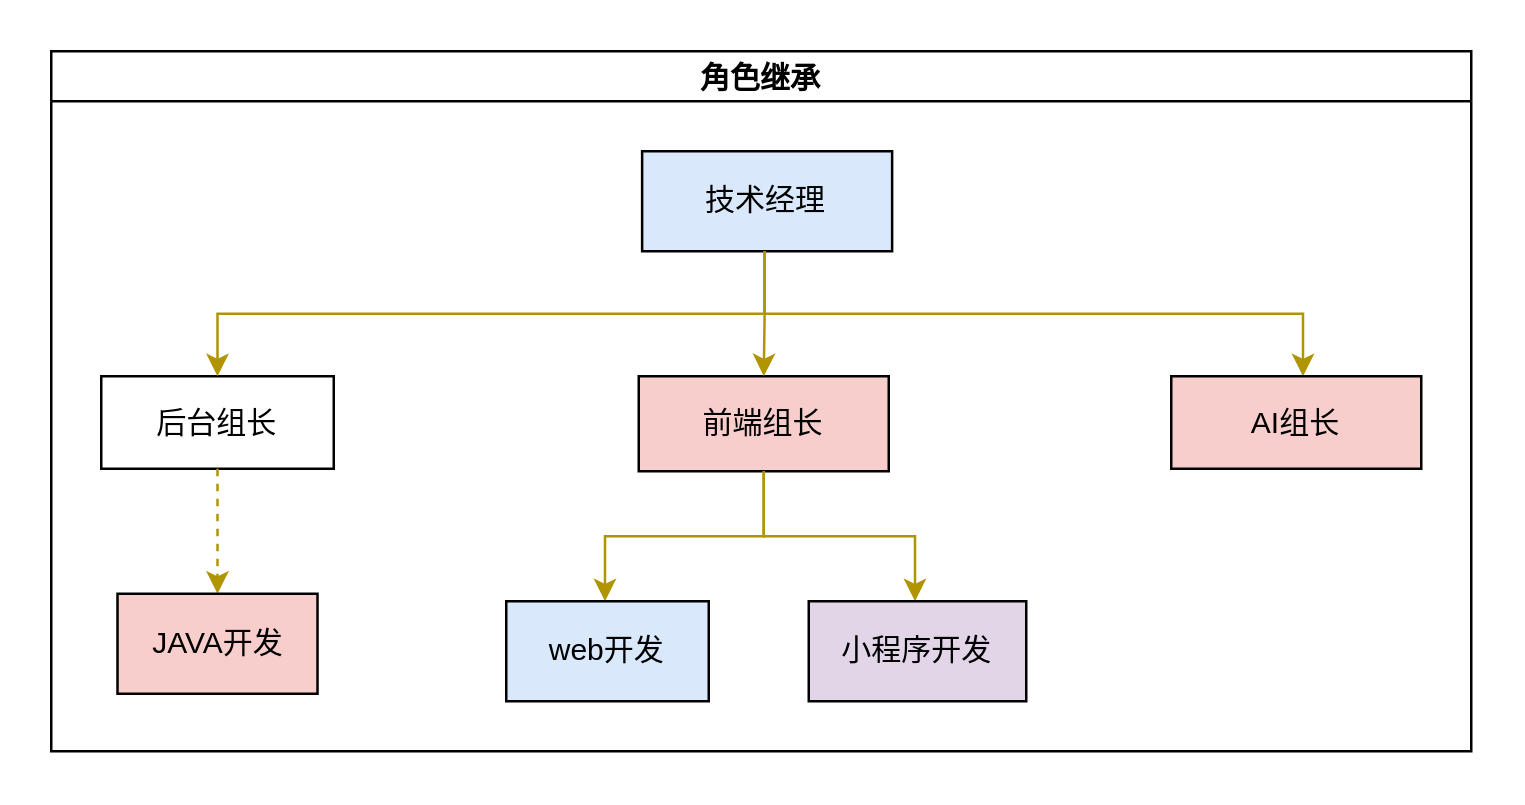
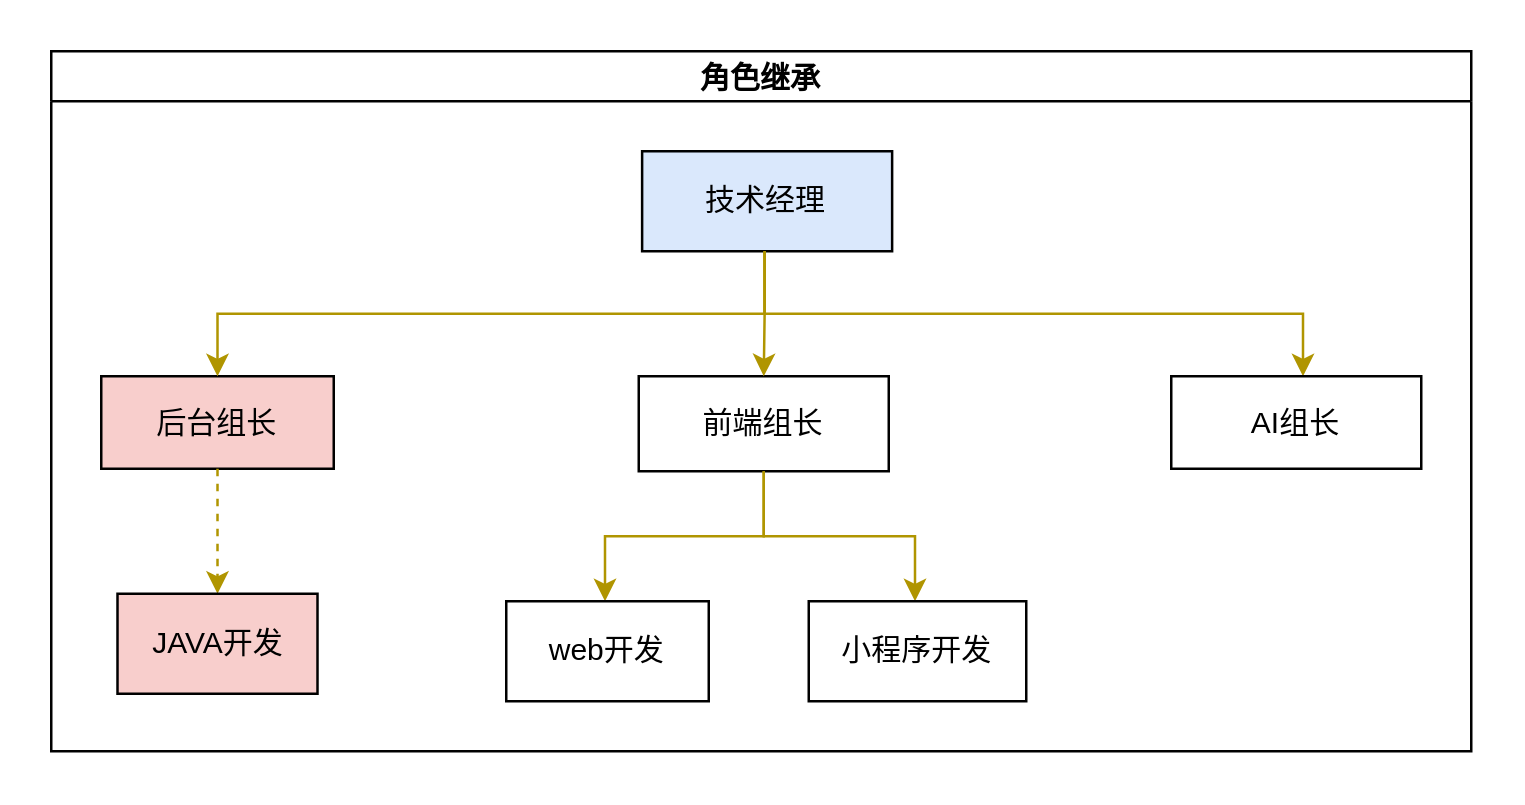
node "后台组长": fillcolor #ffffff -> #f8cecc
node "AI组长": fillcolor #f8cecc -> #ffffff
node "前端组长": fillcolor #f8cecc -> #ffffff
node "web开发": fillcolor #dae8fc -> #ffffff
node "小程序开发": fillcolor #e1d5e7 -> #ffffff
